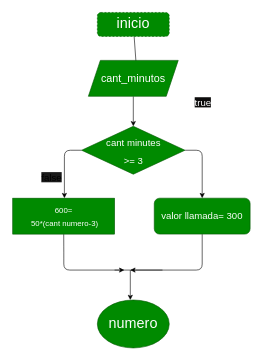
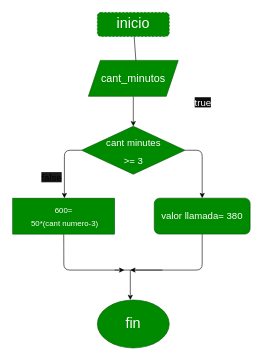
node "valor llamada= 300": label "valor llamada= 300" -> "valor llamada= 380"
node "numero": label "numero" -> "fin"
